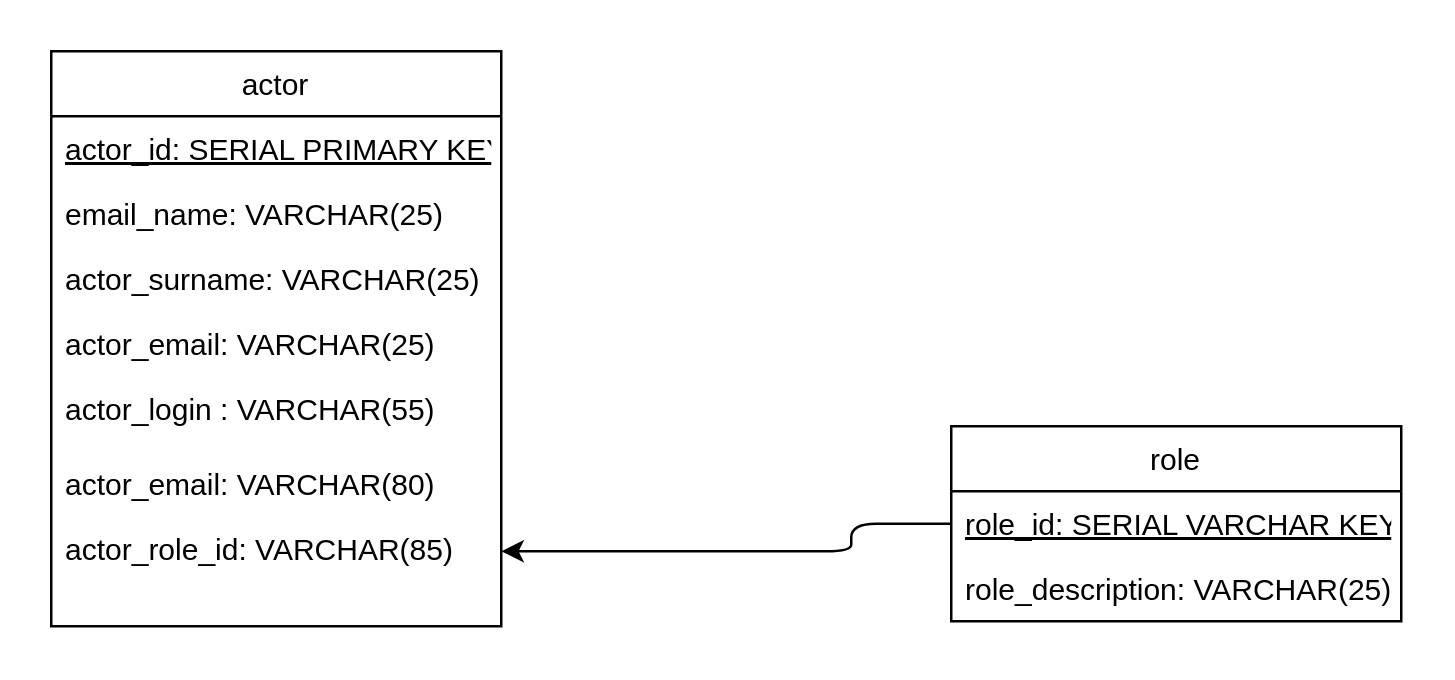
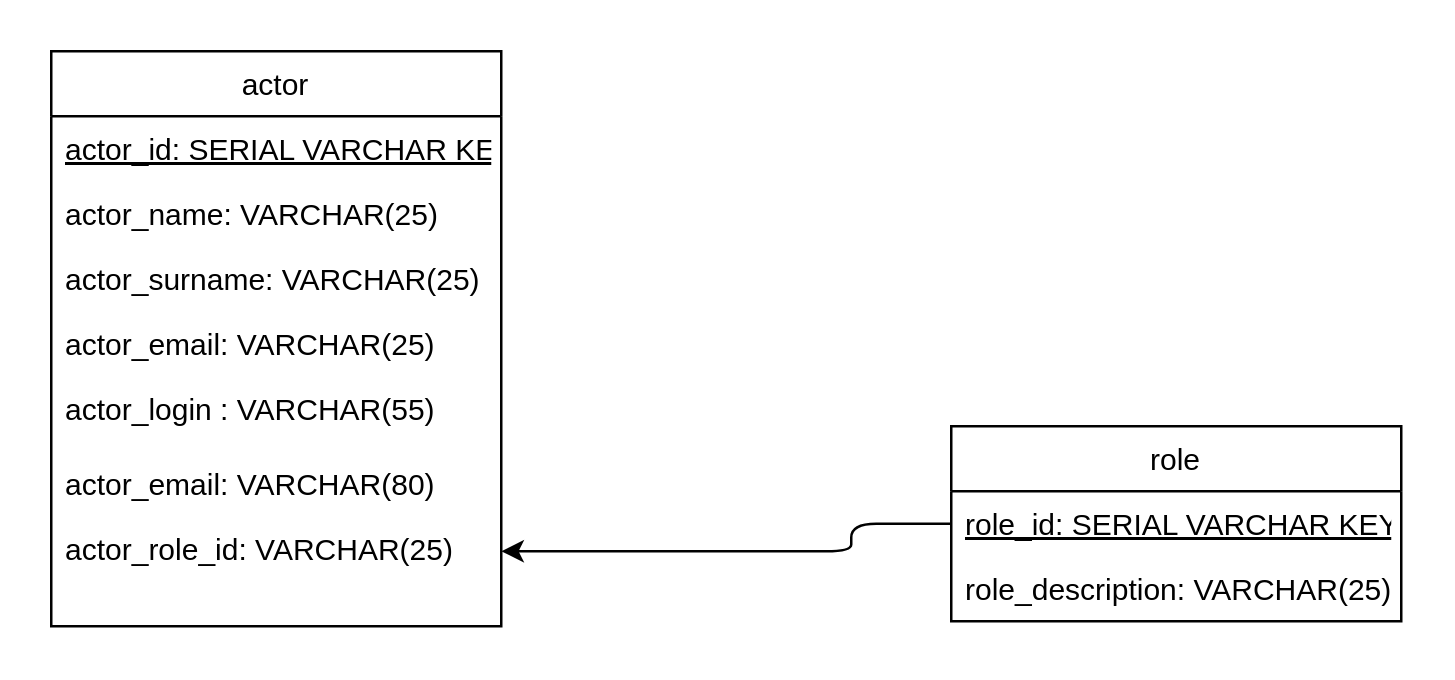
node "actor_id: SERIAL PRIMARY KEY": label "actor_id: SERIAL PRIMARY KEY" -> "actor_id: SERIAL VARCHAR KEY"
node "email_name: VARCHAR(25)": label "email_name: VARCHAR(25)" -> "actor_name: VARCHAR(25)"
node "actor_role_id: VARCHAR(85)": label "actor_role_id: VARCHAR(85)" -> "actor_role_id: VARCHAR(25)"
